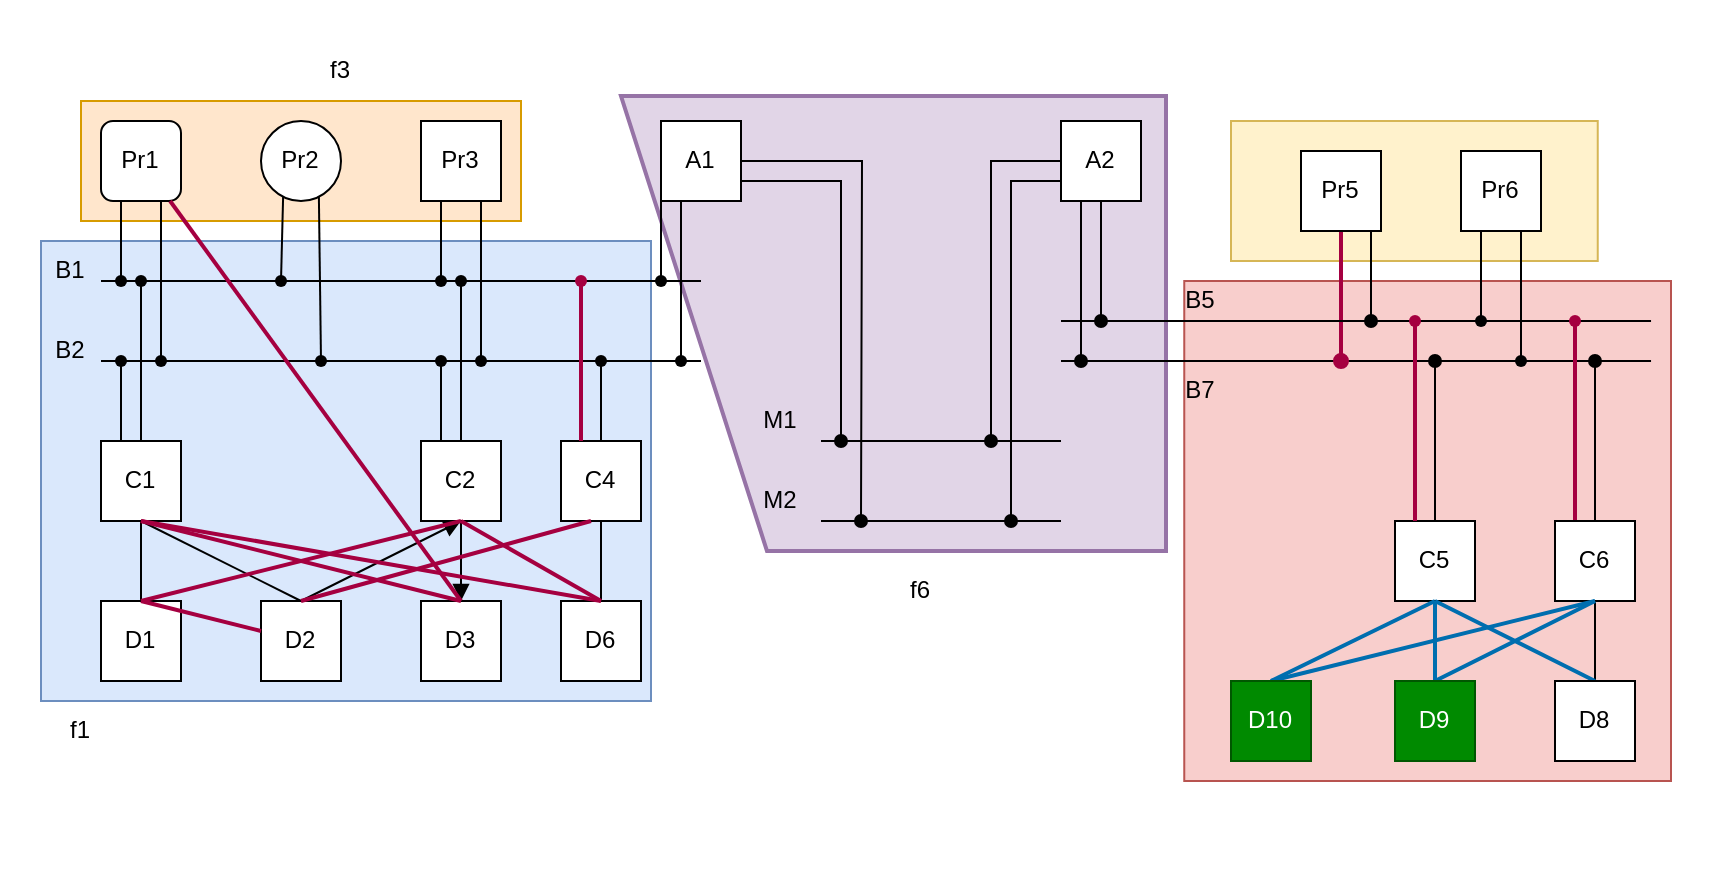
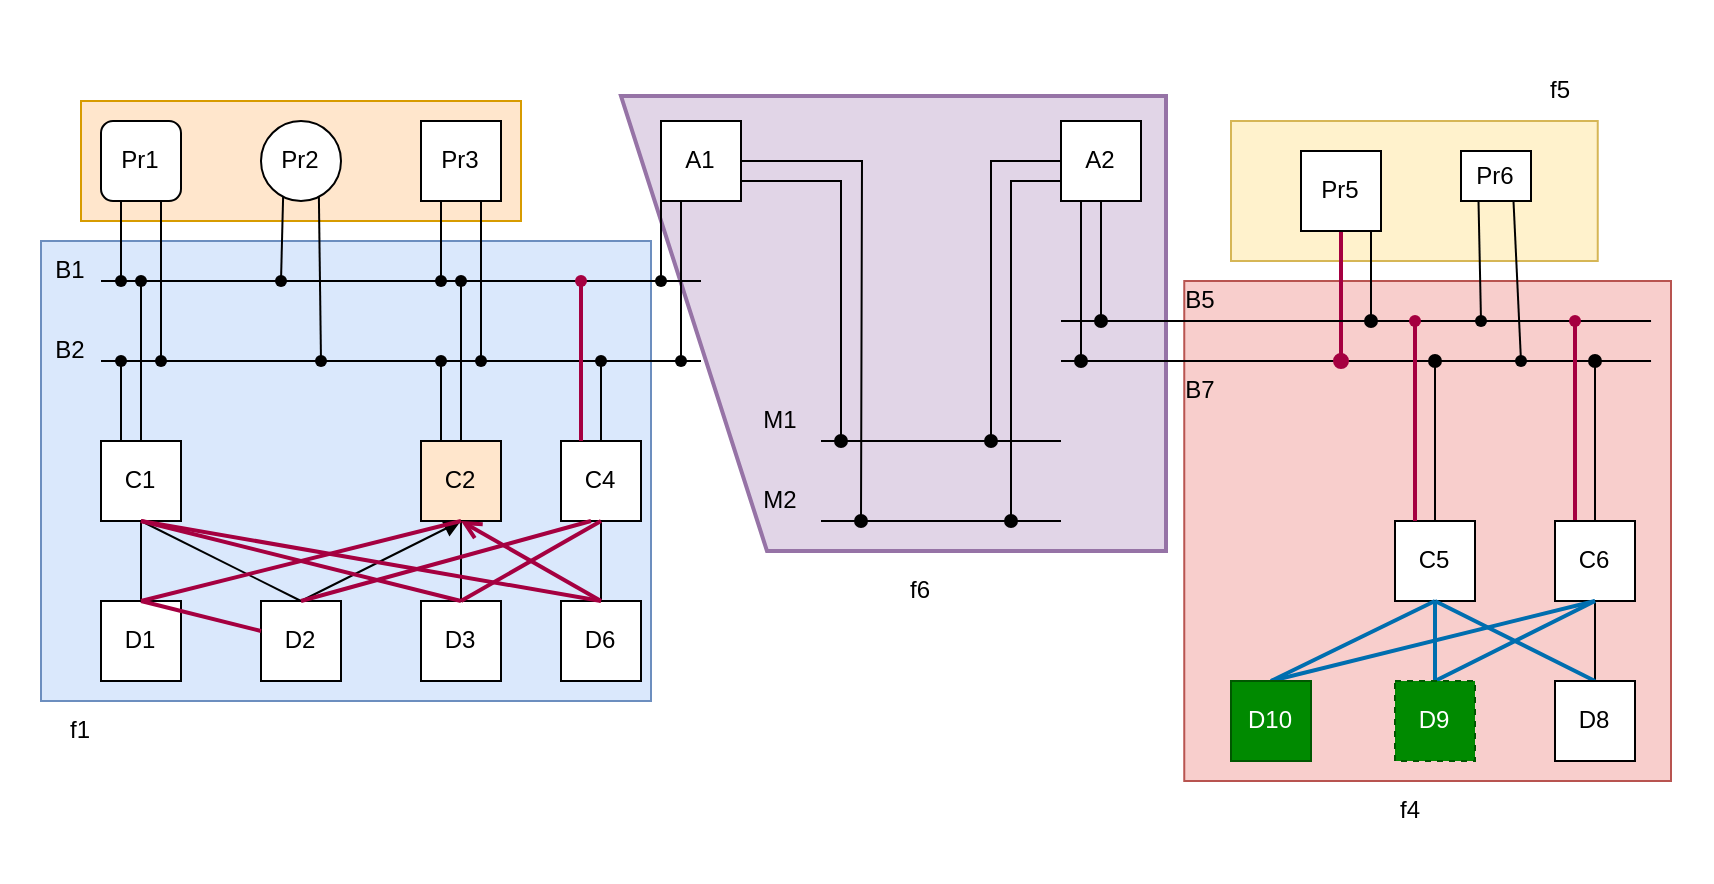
node "f3": removed
node "f5": added
node "Pr6": size 80x80 -> 70x50
edge "Pr1" -- "D3": now "С4" -- "D3"
node "С2": fillcolor #ffffff -> #ffe6cc
edge "С2" -- "D6": arrowhead none -> open
edge "С2" -> "D3": arrowhead block -> none
node "D9": style solid -> dashed
node "f4": added
